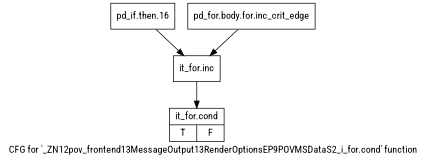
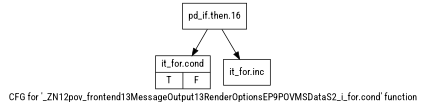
node "pd_for.body.for.inc_crit_edge": removed
edge "it_for.inc" -> "it_for.cond": now "pd_if.then.16" -> "it_for.cond"
